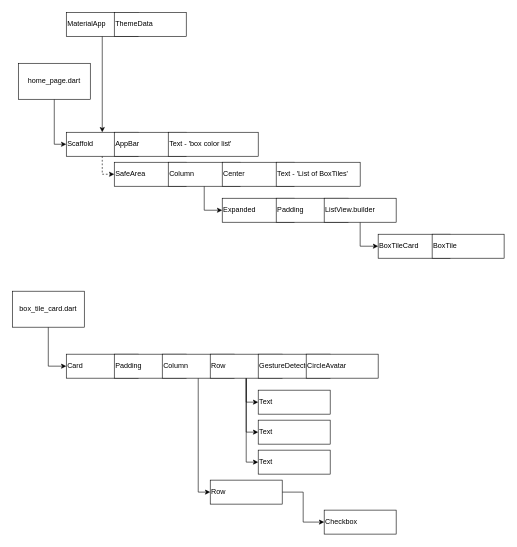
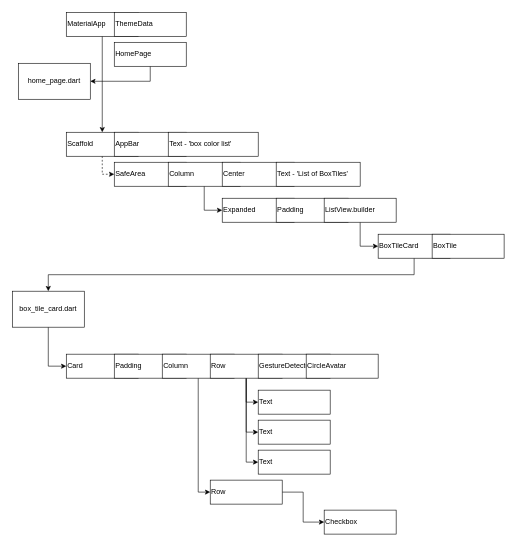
node "HomePage": added
edge "HomePage" -> "home_page.dart": added
edge "home_page.dart" -> "Scaffold": removed
edge "BoxTileCard" -> "box_tile_card.dart": added
